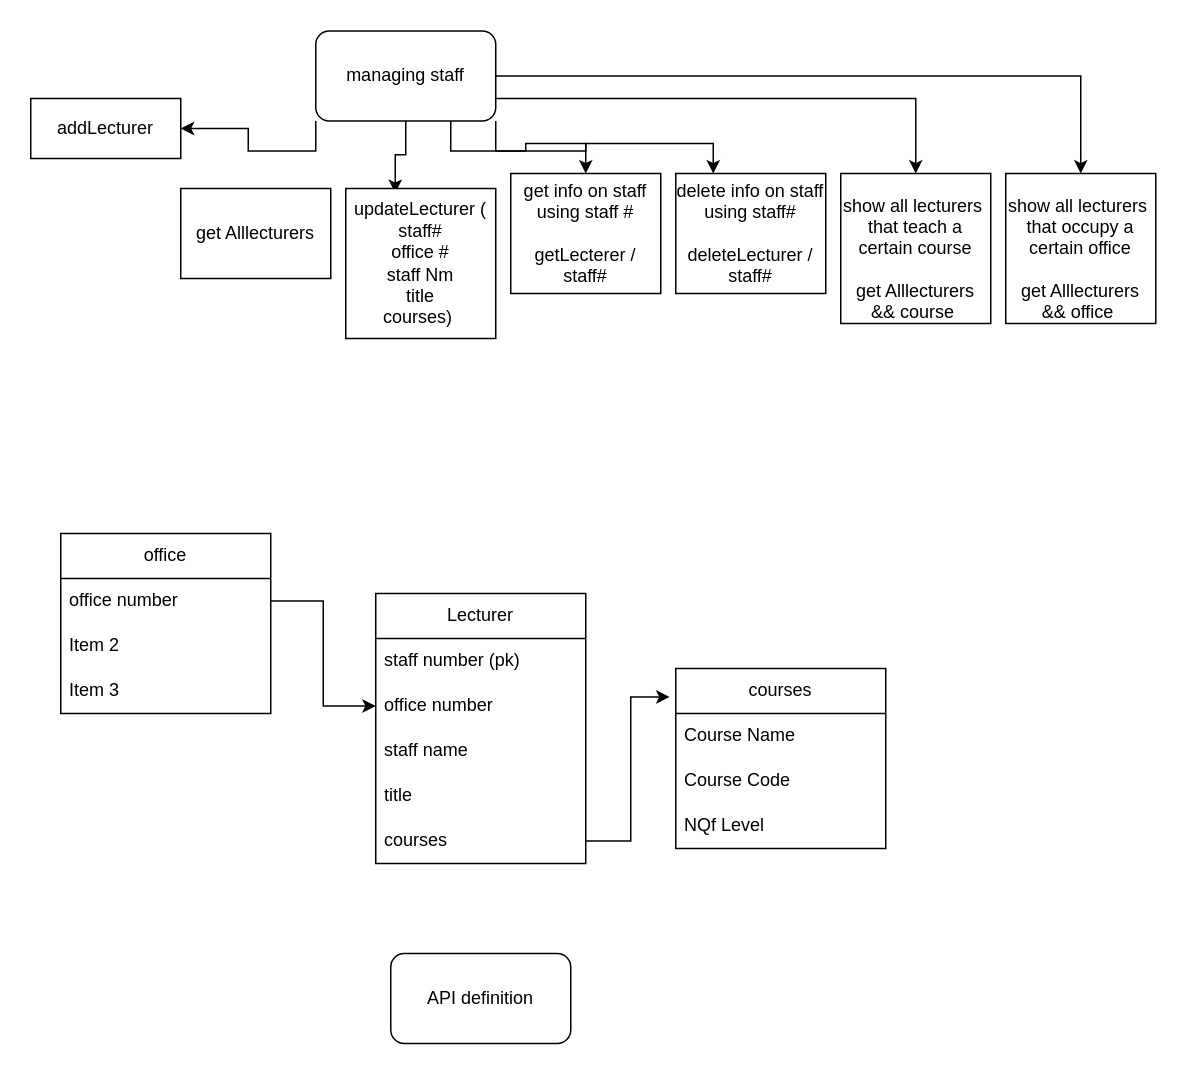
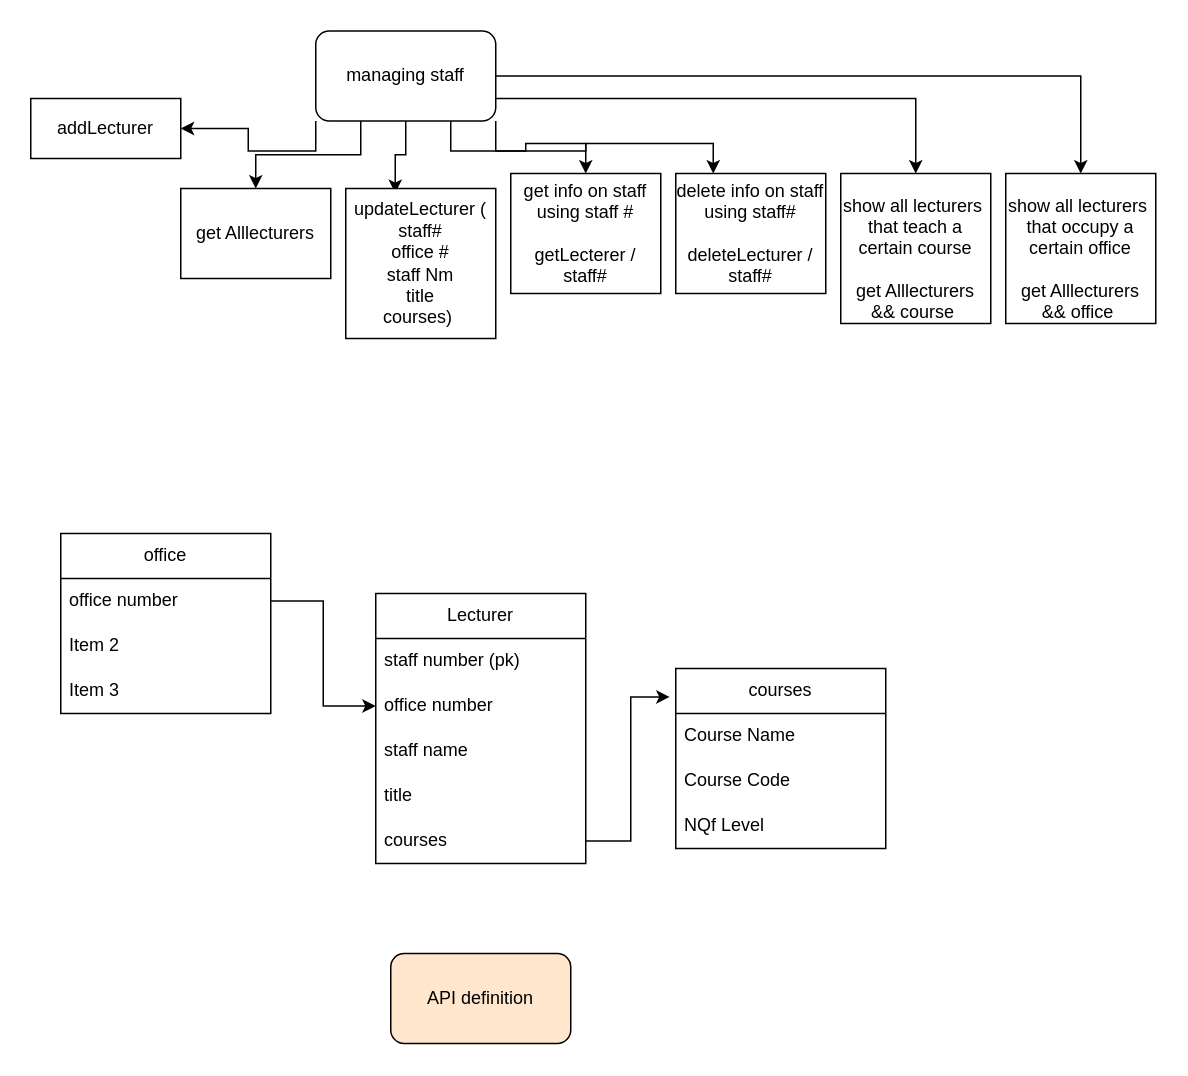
edge "managing staff" -> "get Alllecturers": added
node "API definition": fillcolor #ffffff -> #ffe6cc
